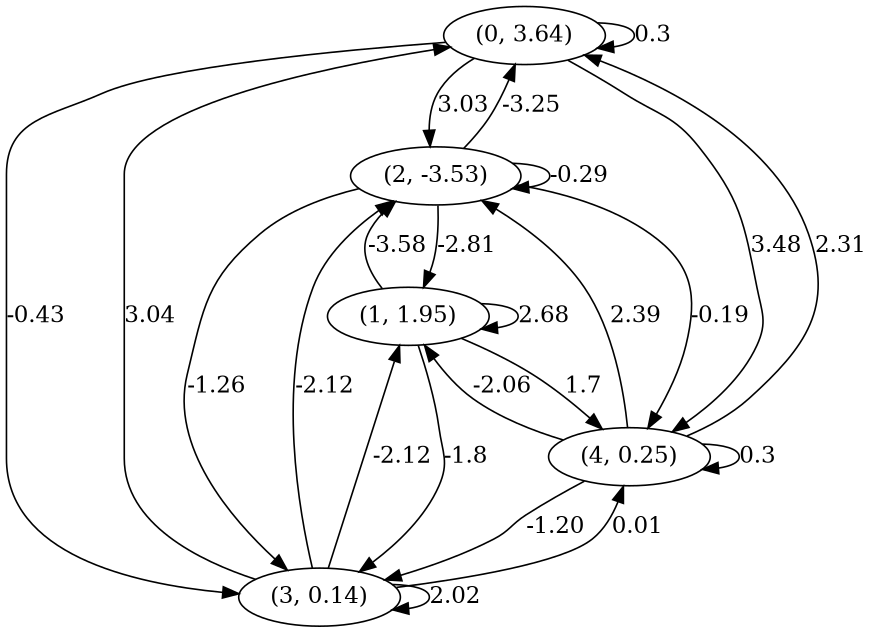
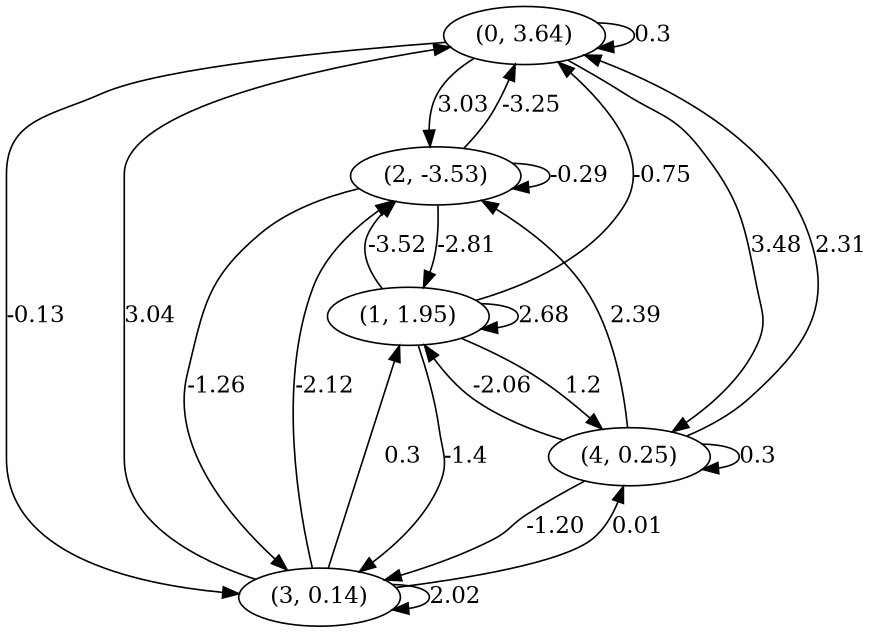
edge "(1, 1.95)" -> "(0, 3.64)": added, label "-0.75"
edge "(1, 1.95)" -> "(2, -3.53)": label "-3.58" -> "-3.52"
edge "(2, -3.53)" -> "(4, 0.25)": removed, label "-0.19"
edge "(0, 3.64)" -> "(3, 0.14)": label "-0.43" -> "-0.13"
edge "(1, 1.95)" -> "(4, 0.25)": label "1.7" -> "1.2"
edge "(3, 0.14)" -> "(1, 1.95)": label "-2.12" -> "0.3"
edge "(1, 1.95)" -> "(3, 0.14)": label "-1.8" -> "-1.4"
